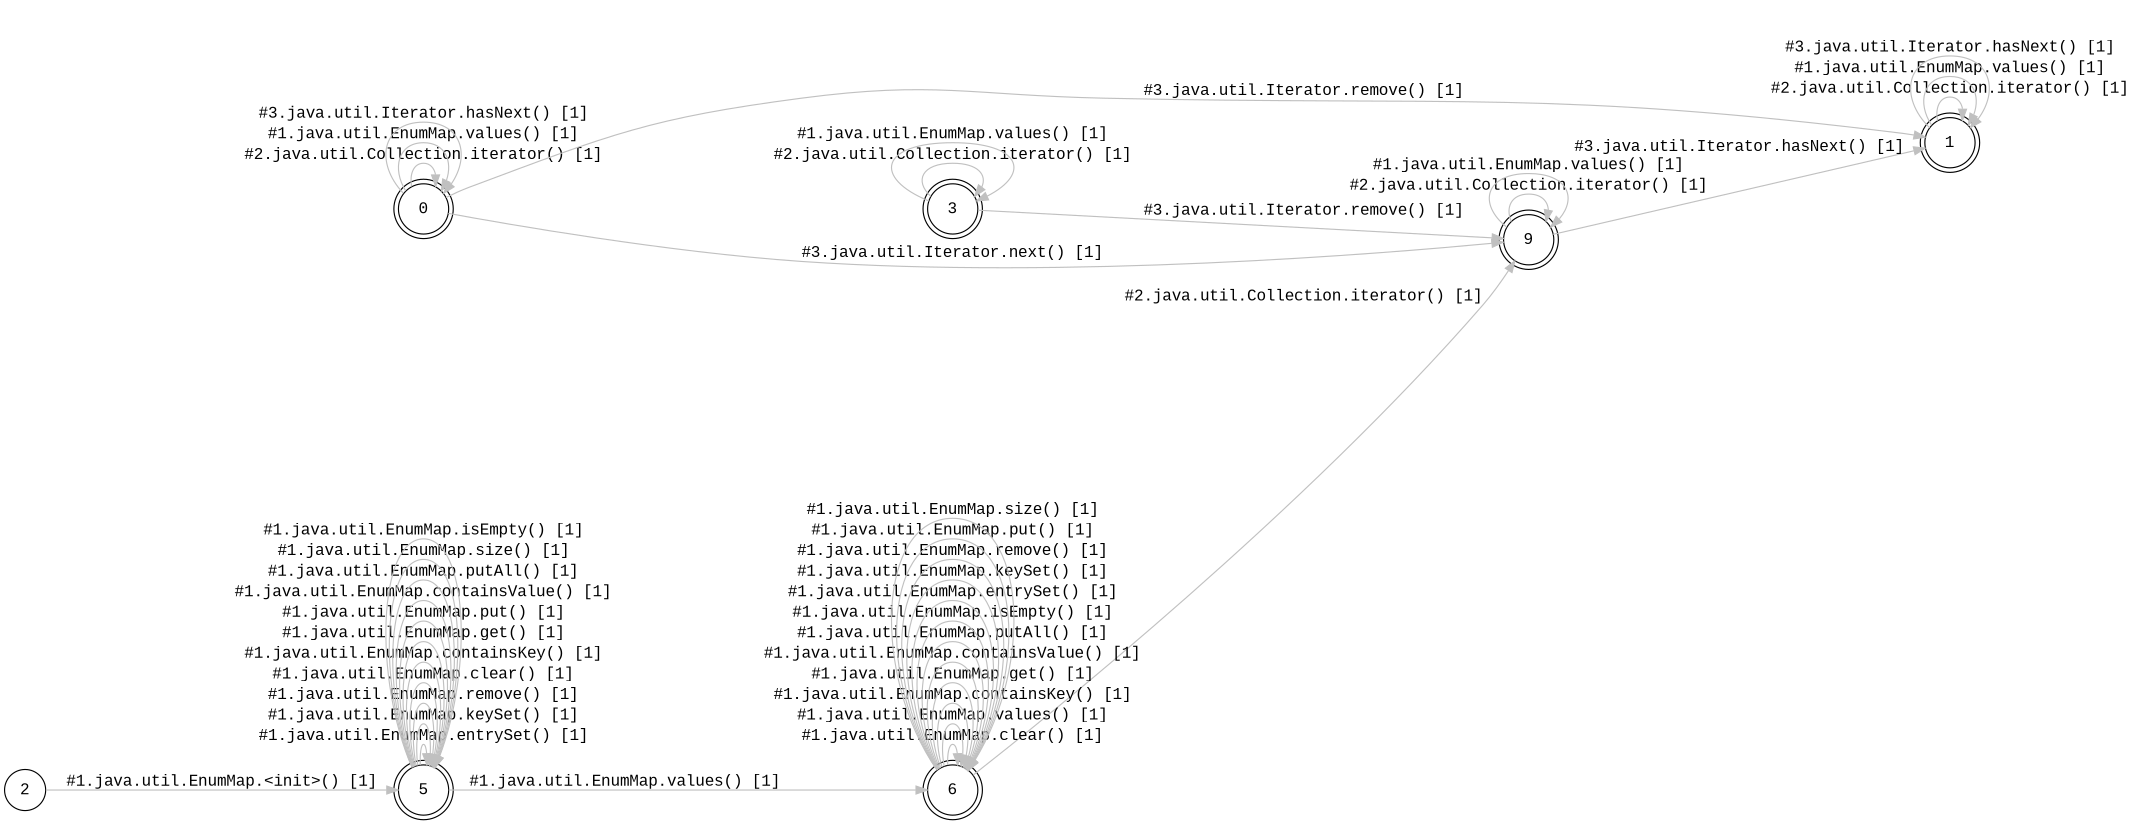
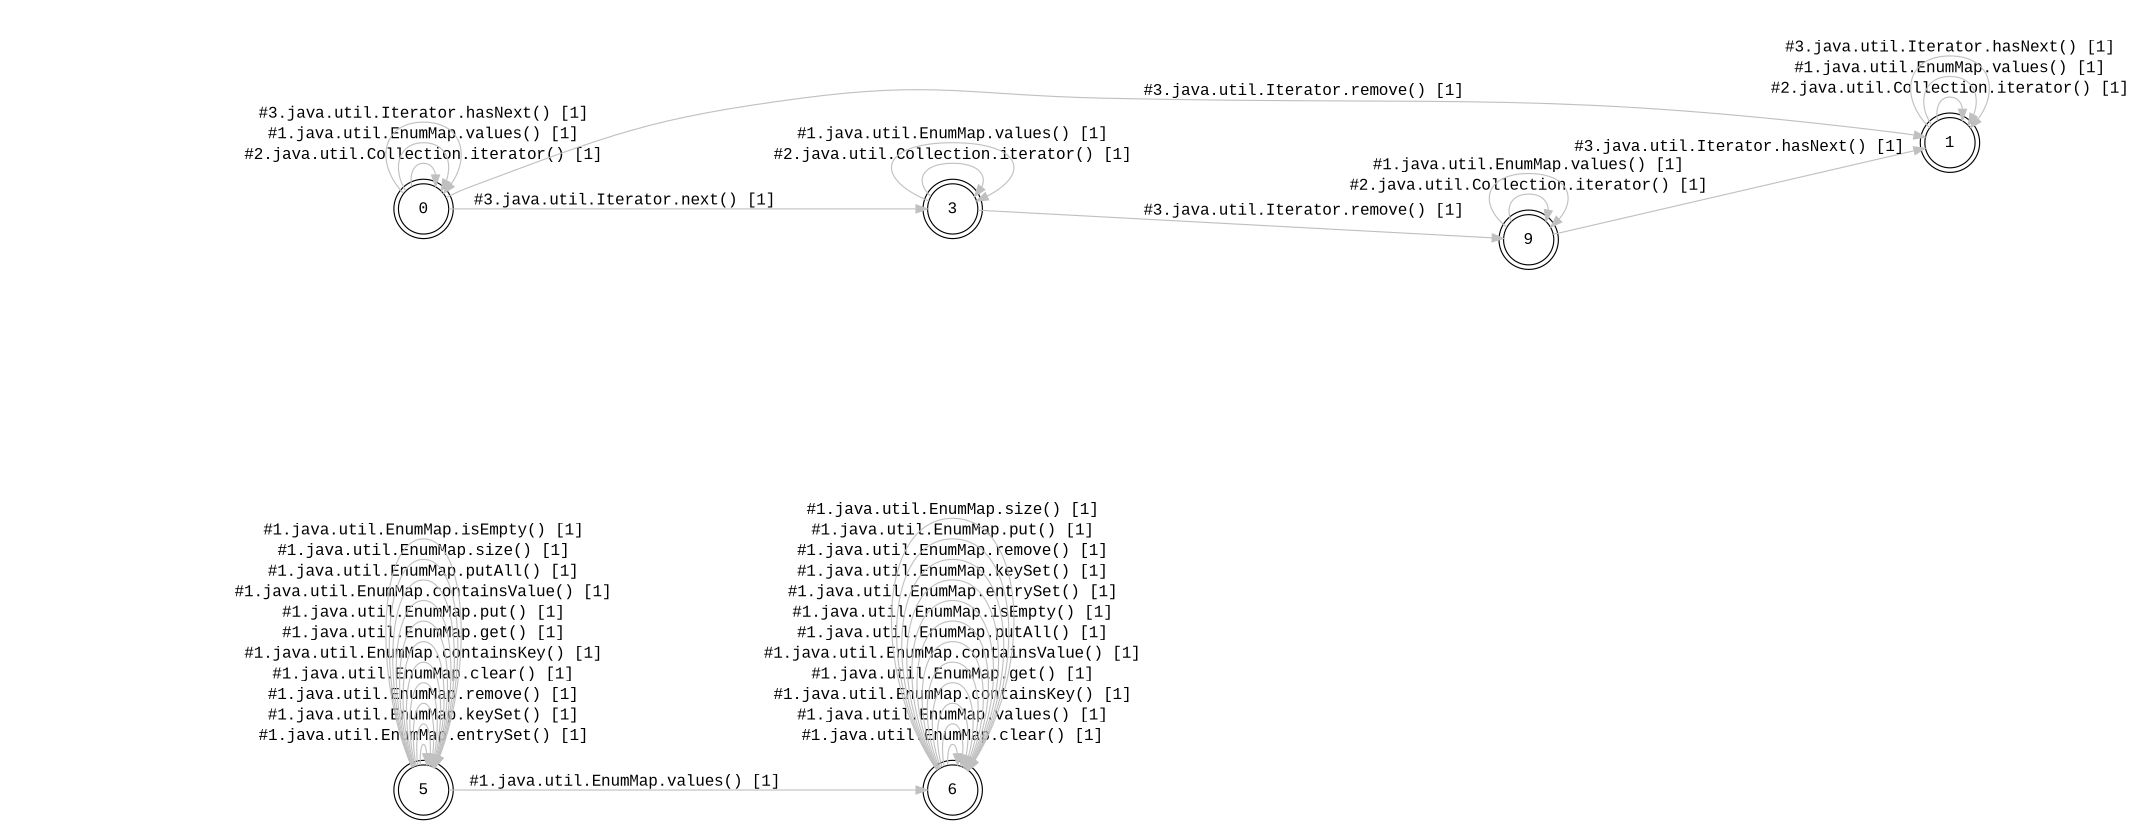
edge "0" -> "9": now "0" -> "3"
edge "6" -> "9": removed, label "#2.java.util.Collection.iterator() [1]"
node "2": removed
